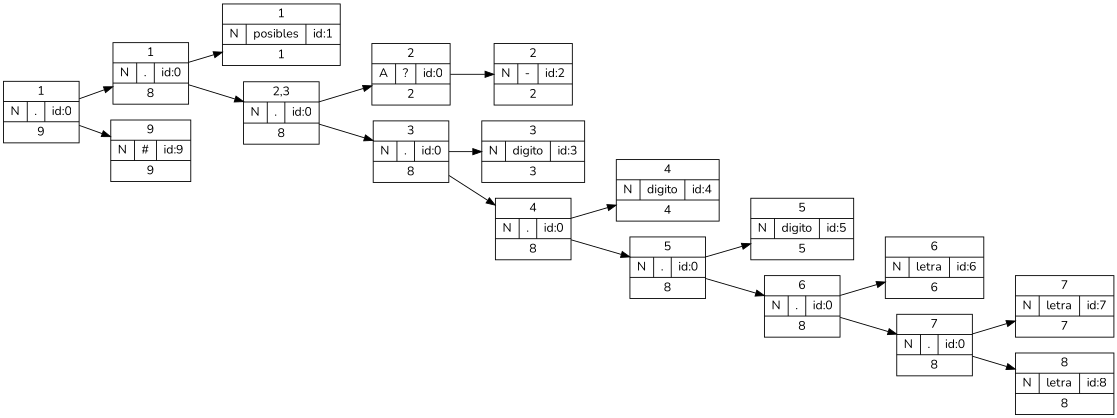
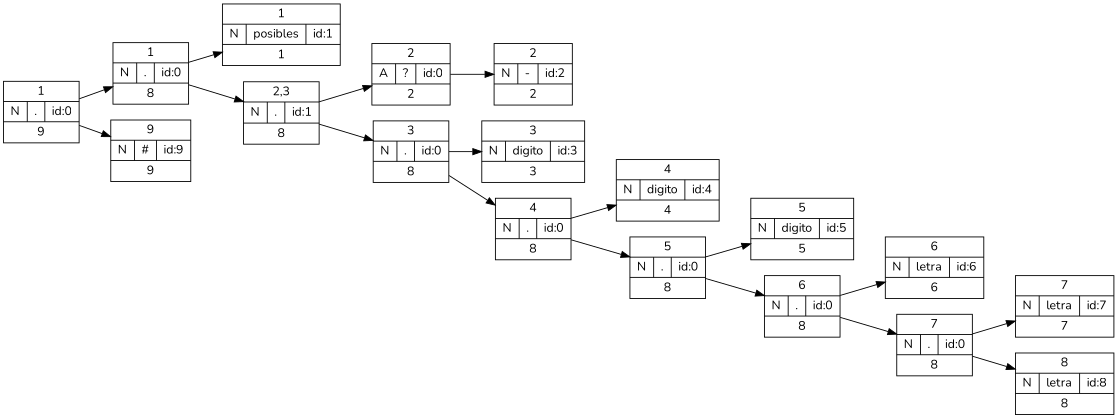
node "2,3": text "id:0" -> "id:1"
